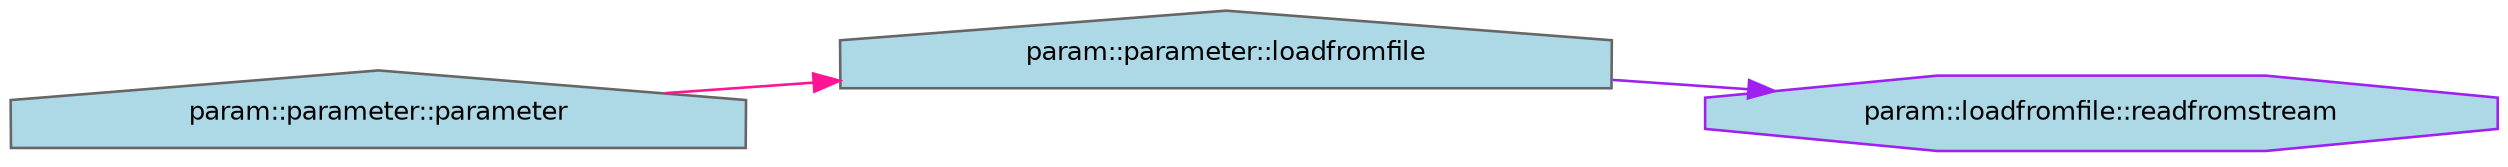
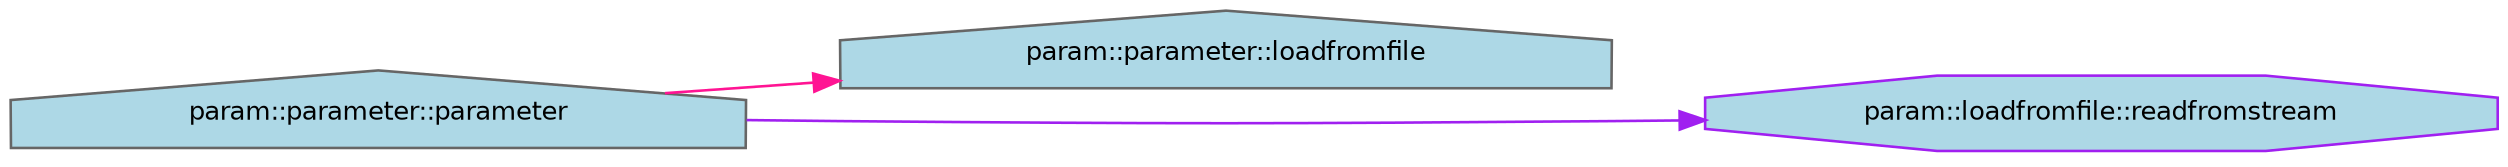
edge "param::parameter::loadfromfile" -> "param::loadfromfile::readfromstream": now "param::parameter::parameter" -> "param::loadfromfile::readfromstream"
